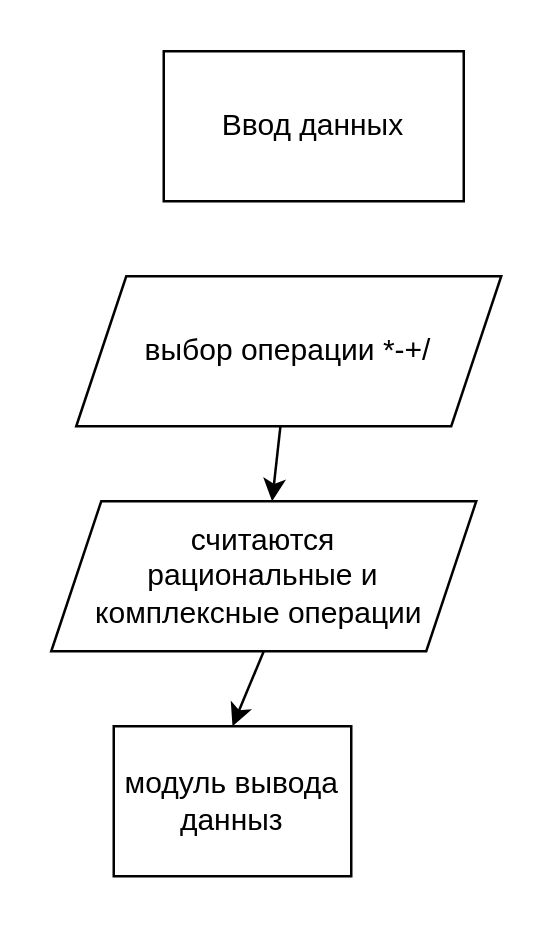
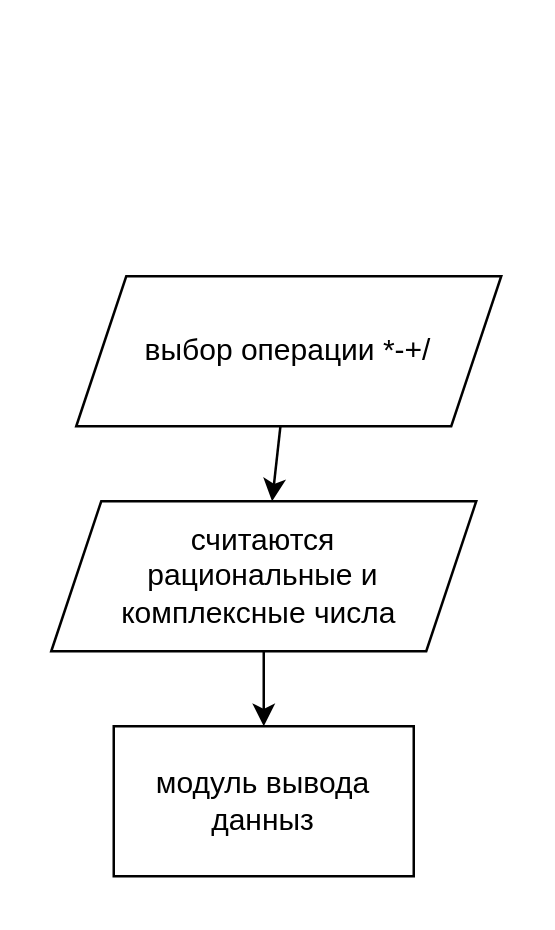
node "Ввод данных": removed
node "считаются рациональные и комплексные операции": label "считаются рациональные и комплексные операции" -> "считаются рациональные и комплексные числа"
node "модуль вывода данныз": size 238x150 -> 300x150
